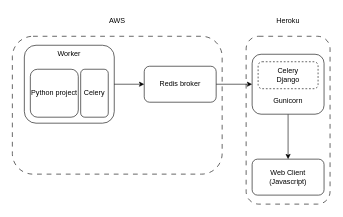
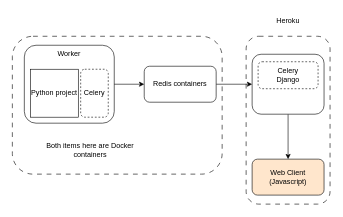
node "AWS": removed
node "Redis broker": label "Redis broker" -> "Redis containers"
node "Python project": shape rounded rectangle -> rectangle
node "Celery": style solid -> dashed
node "Gunicorn": removed
node "Both items here are Docker containers": added
node "Web Client (Javascript)": fillcolor #ffffff -> #ffe6cc
